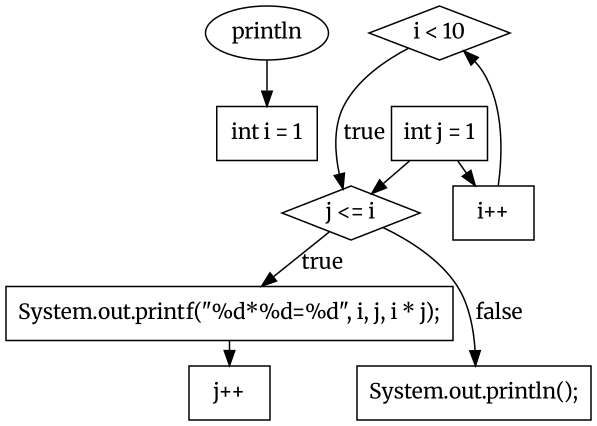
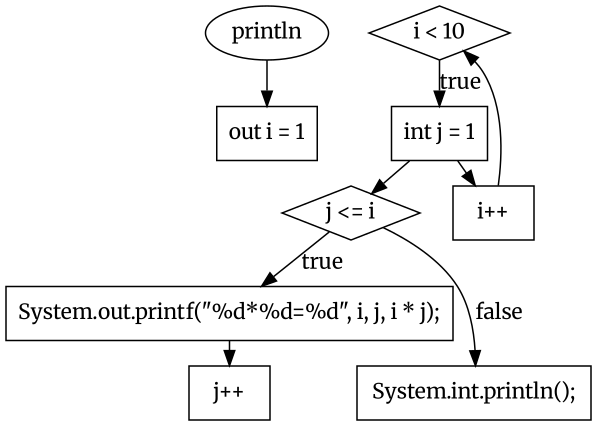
edge "i < 10" -> "j <= i": now "i < 10" -> "int j = 1"
node "int i = 1": label "int i = 1" -> "out i = 1"
node "System.out.println();": label "System.out.println();" -> "System.int.println();"
